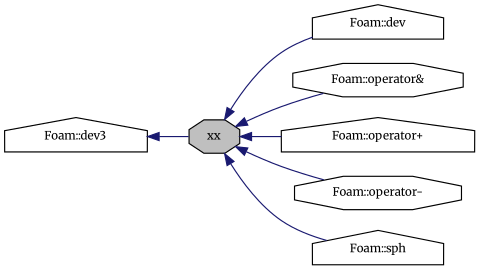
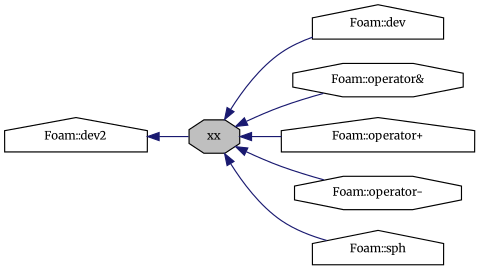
node "Foam::dev3": label "Foam::dev3" -> "Foam::dev2"
